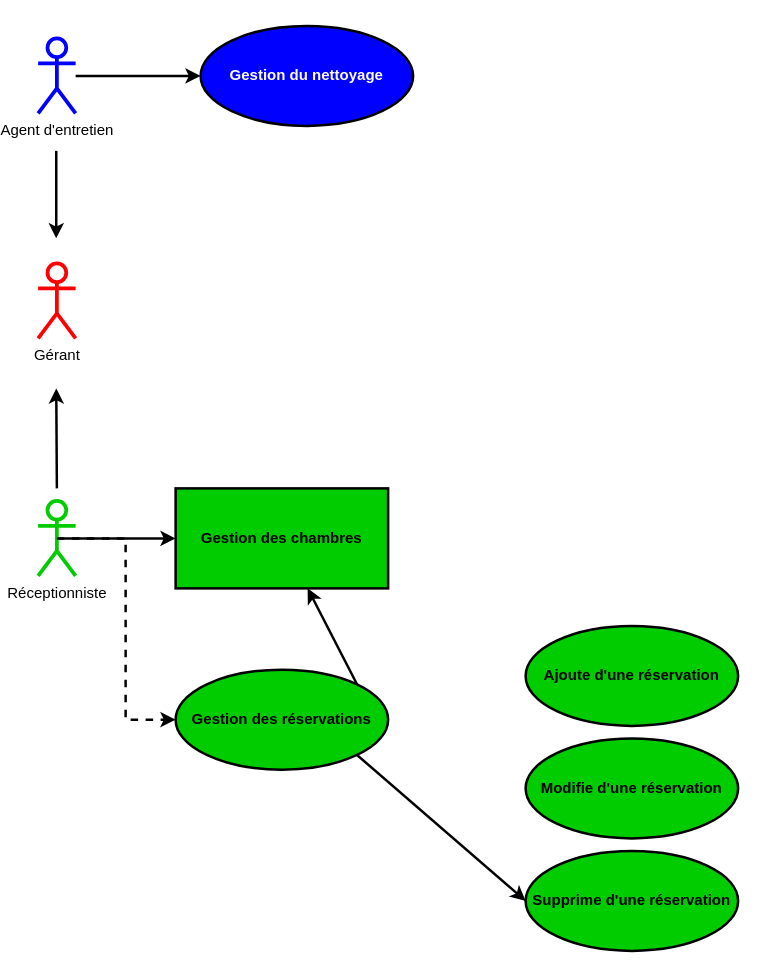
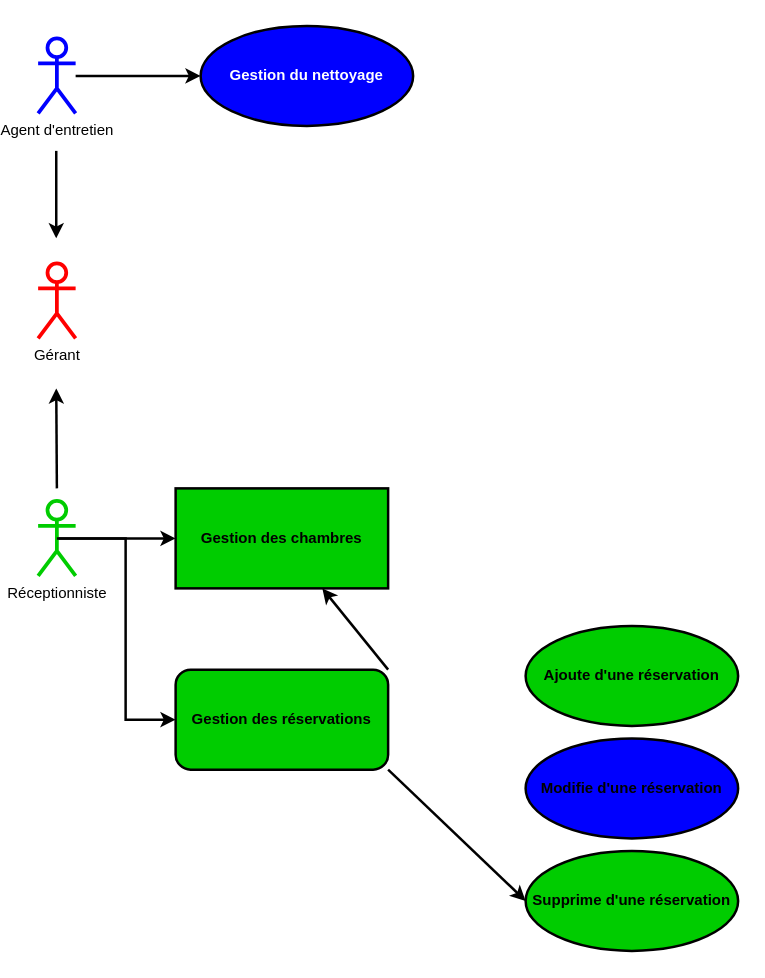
edge "Réceptionniste" -> "Gestion des réservations": style dashed -> solid
node "Gestion des réservations": shape ellipse -> rounded rectangle
node "Modifie d'une réservation": fillcolor #00cc00 -> #0000ff
